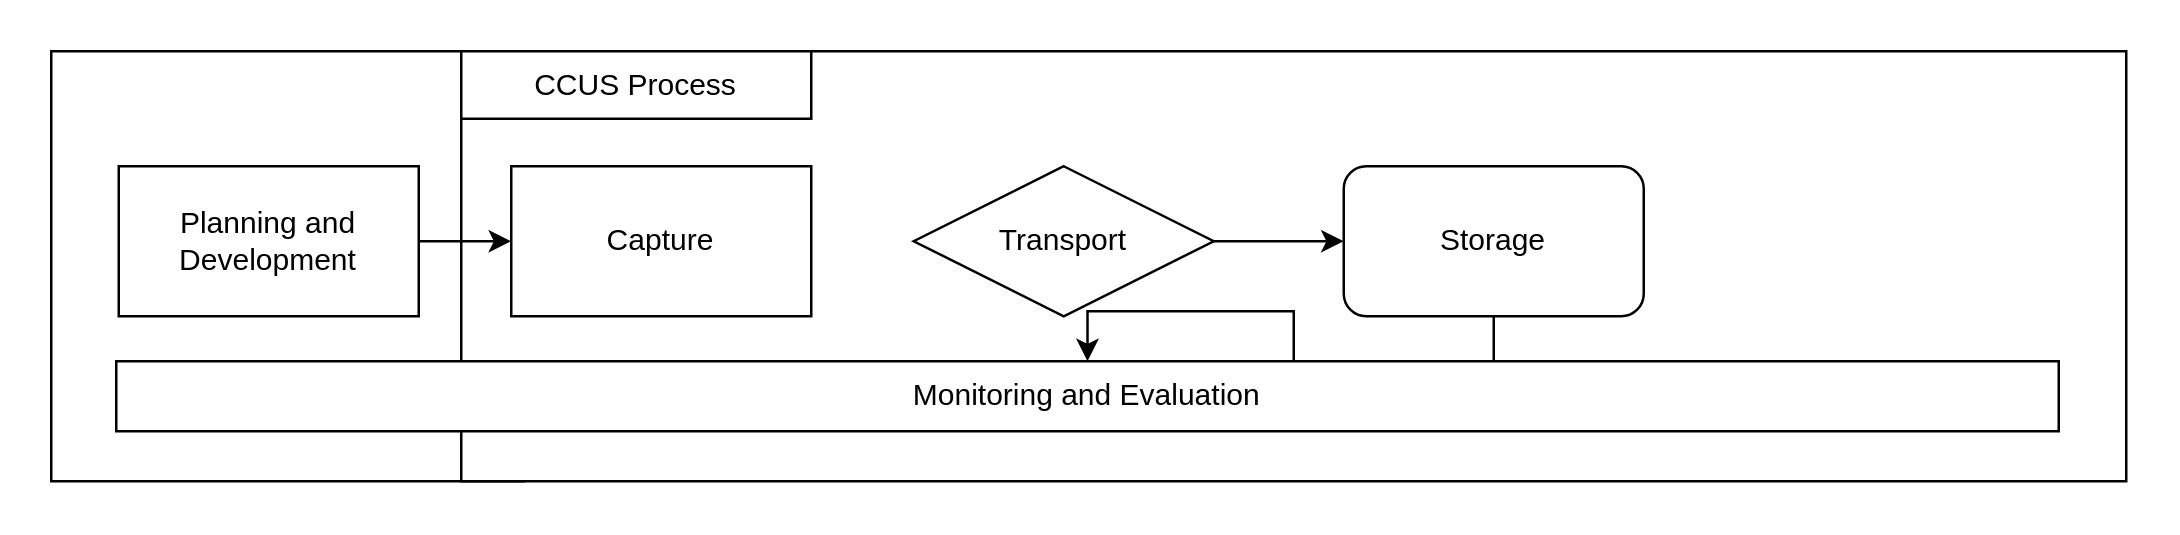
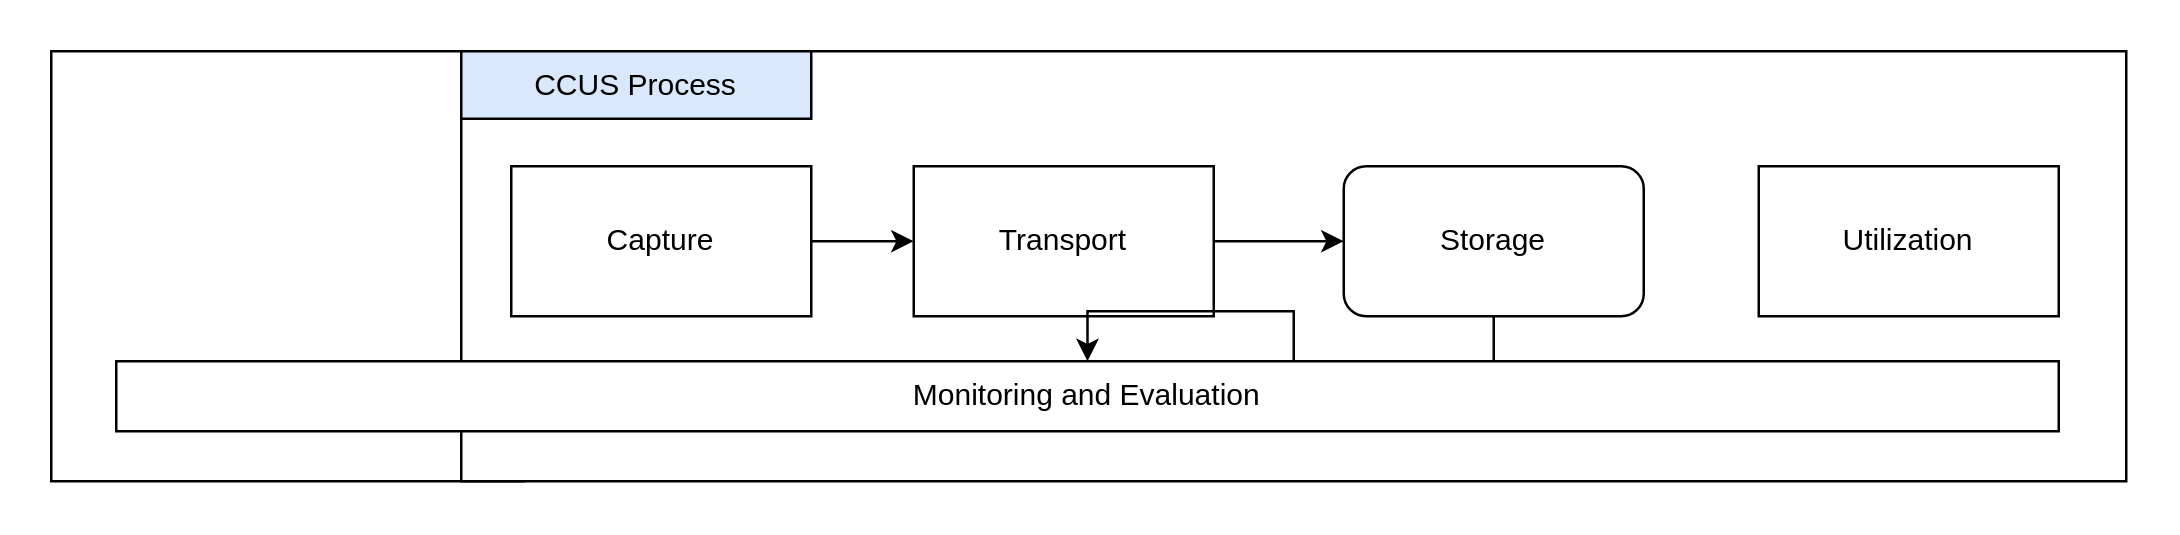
node "CCUS Process": fillcolor #ffffff -> #dae8fc
node "Planning and Development": removed
edge "Planning and Development" -> "Capture": removed
edge "Capture" -> "Transport": added
node "Transport": shape diamond -> rectangle
node "Utilization": added
